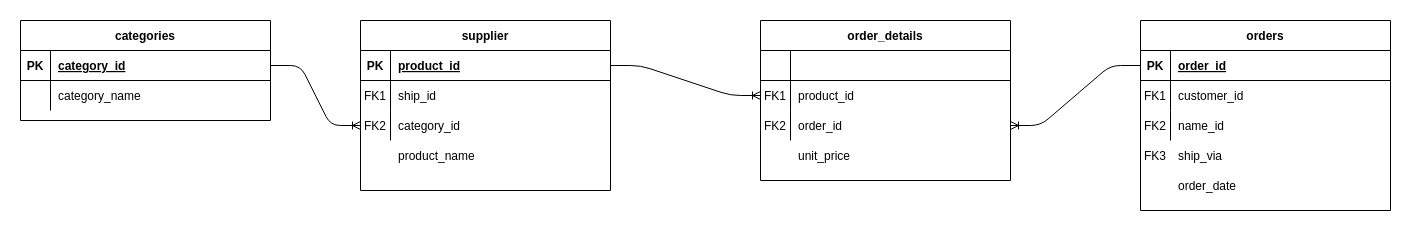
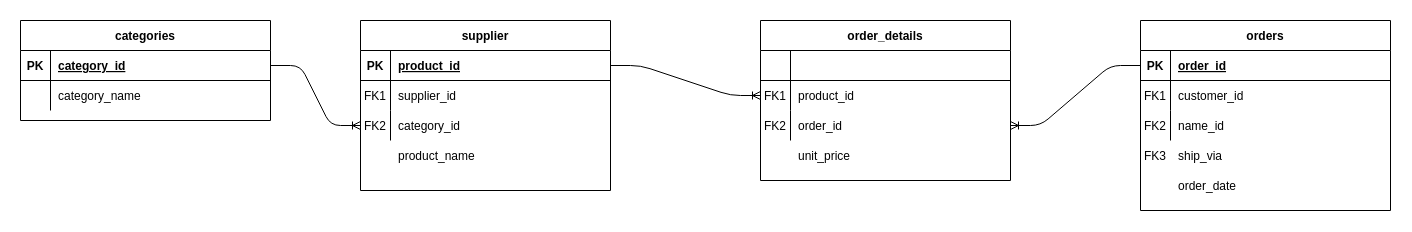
node "ship_id": label "ship_id" -> "supplier_id"
